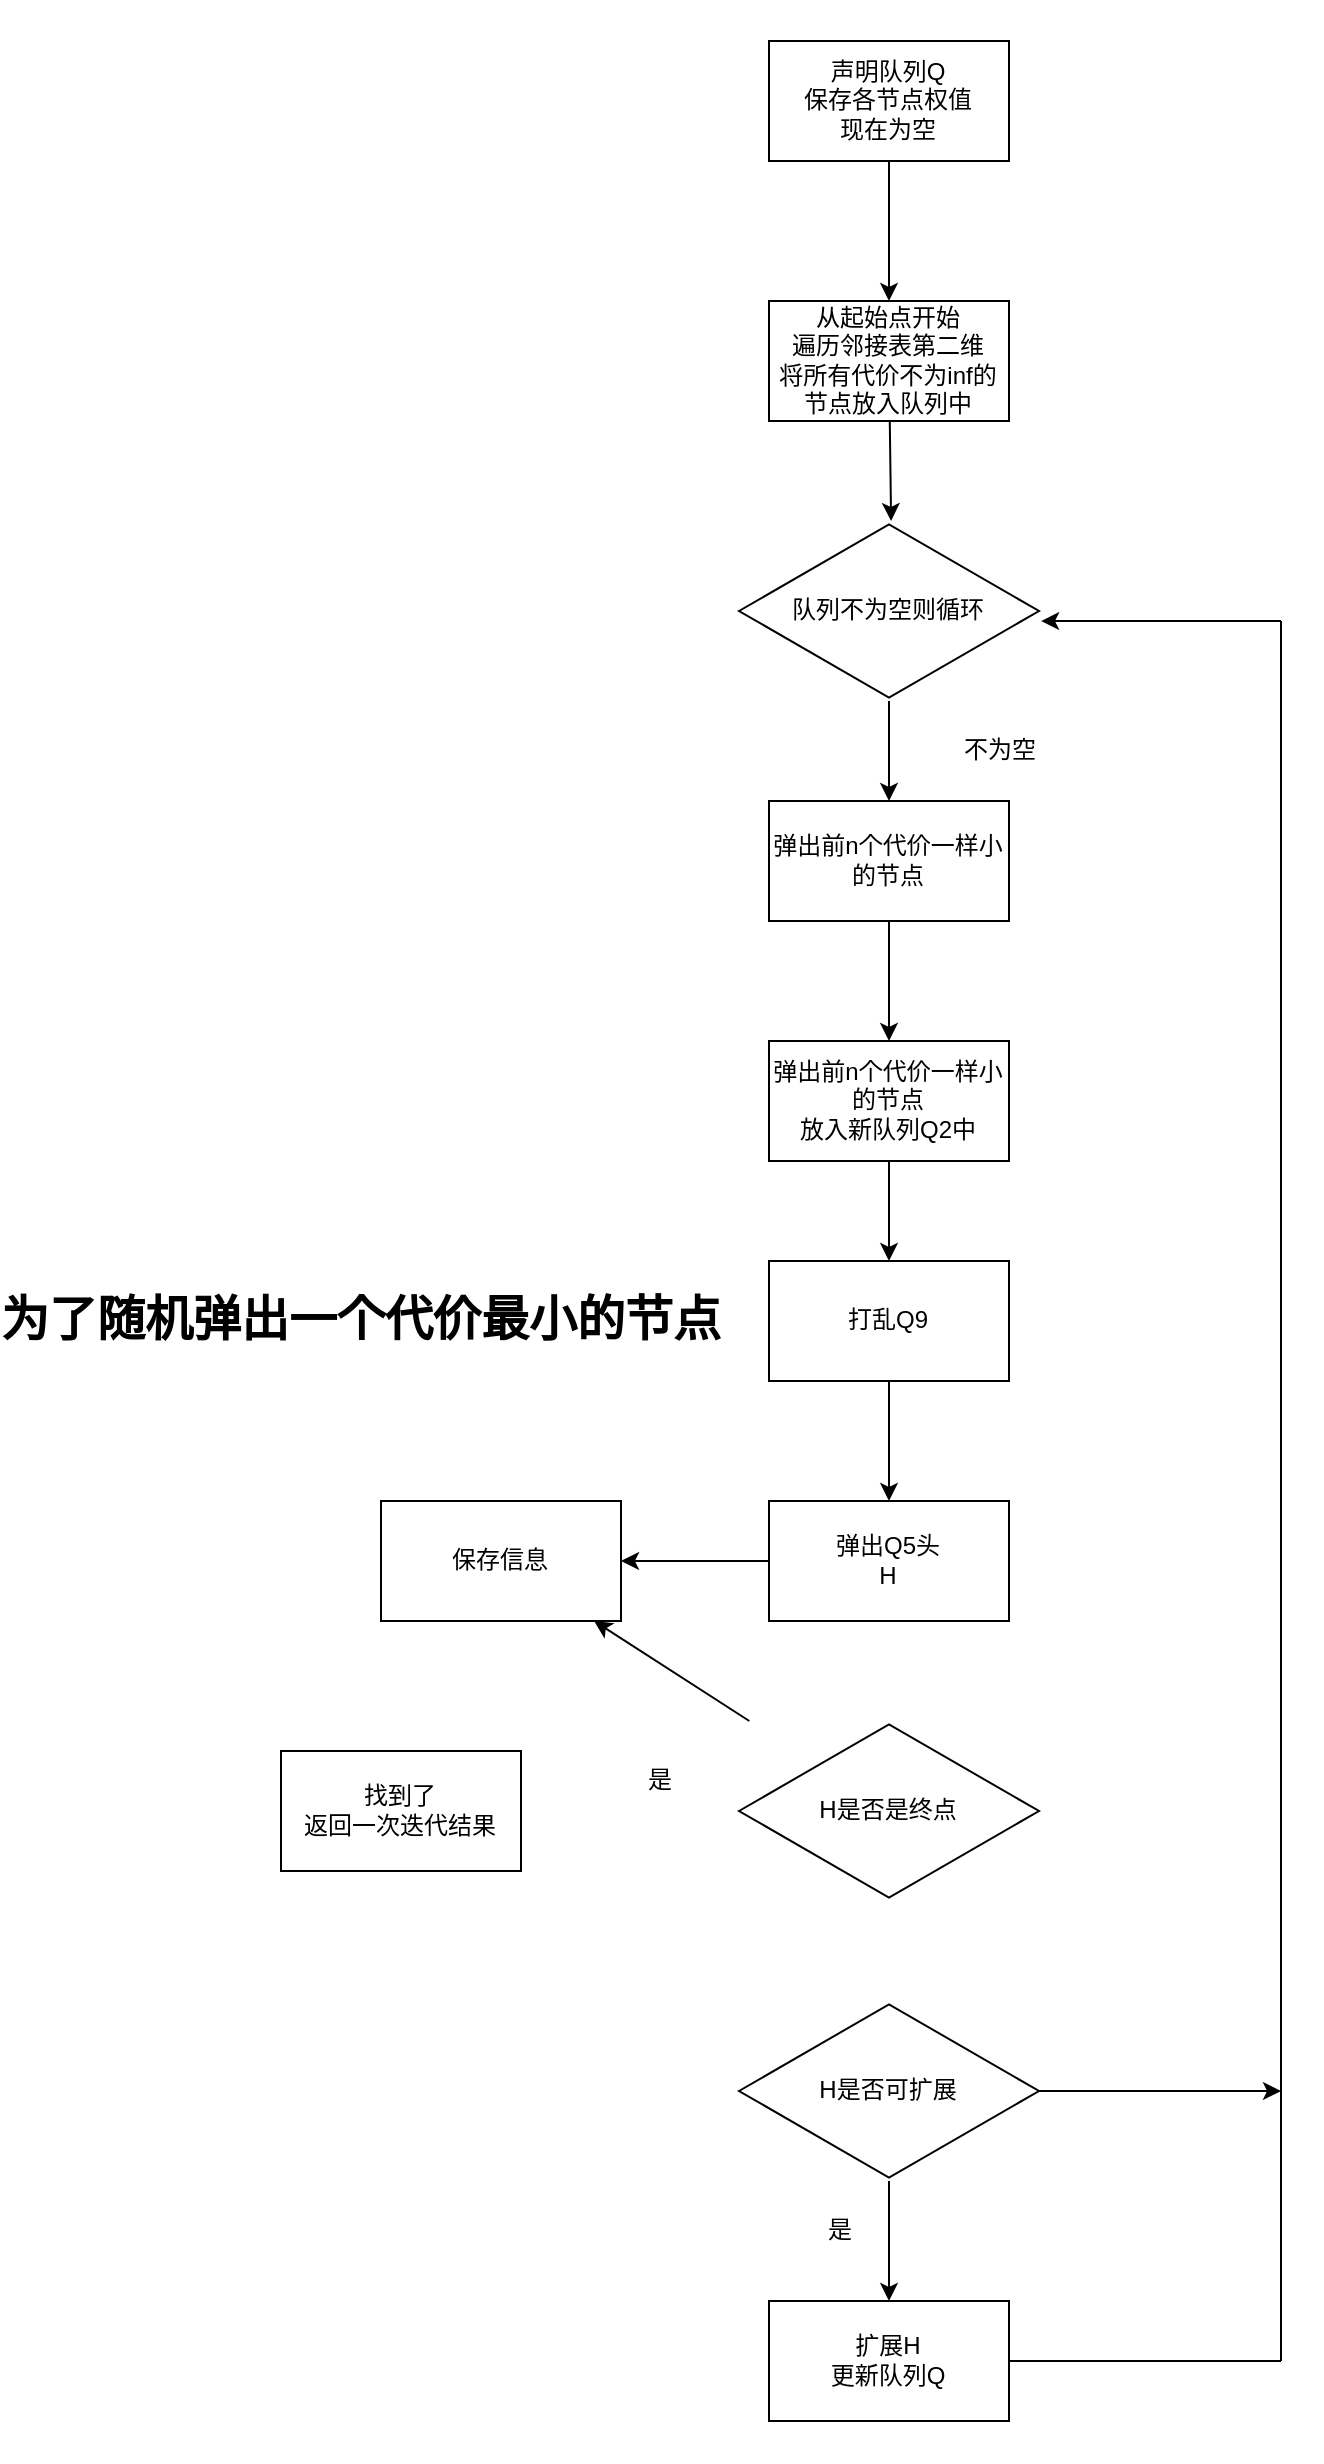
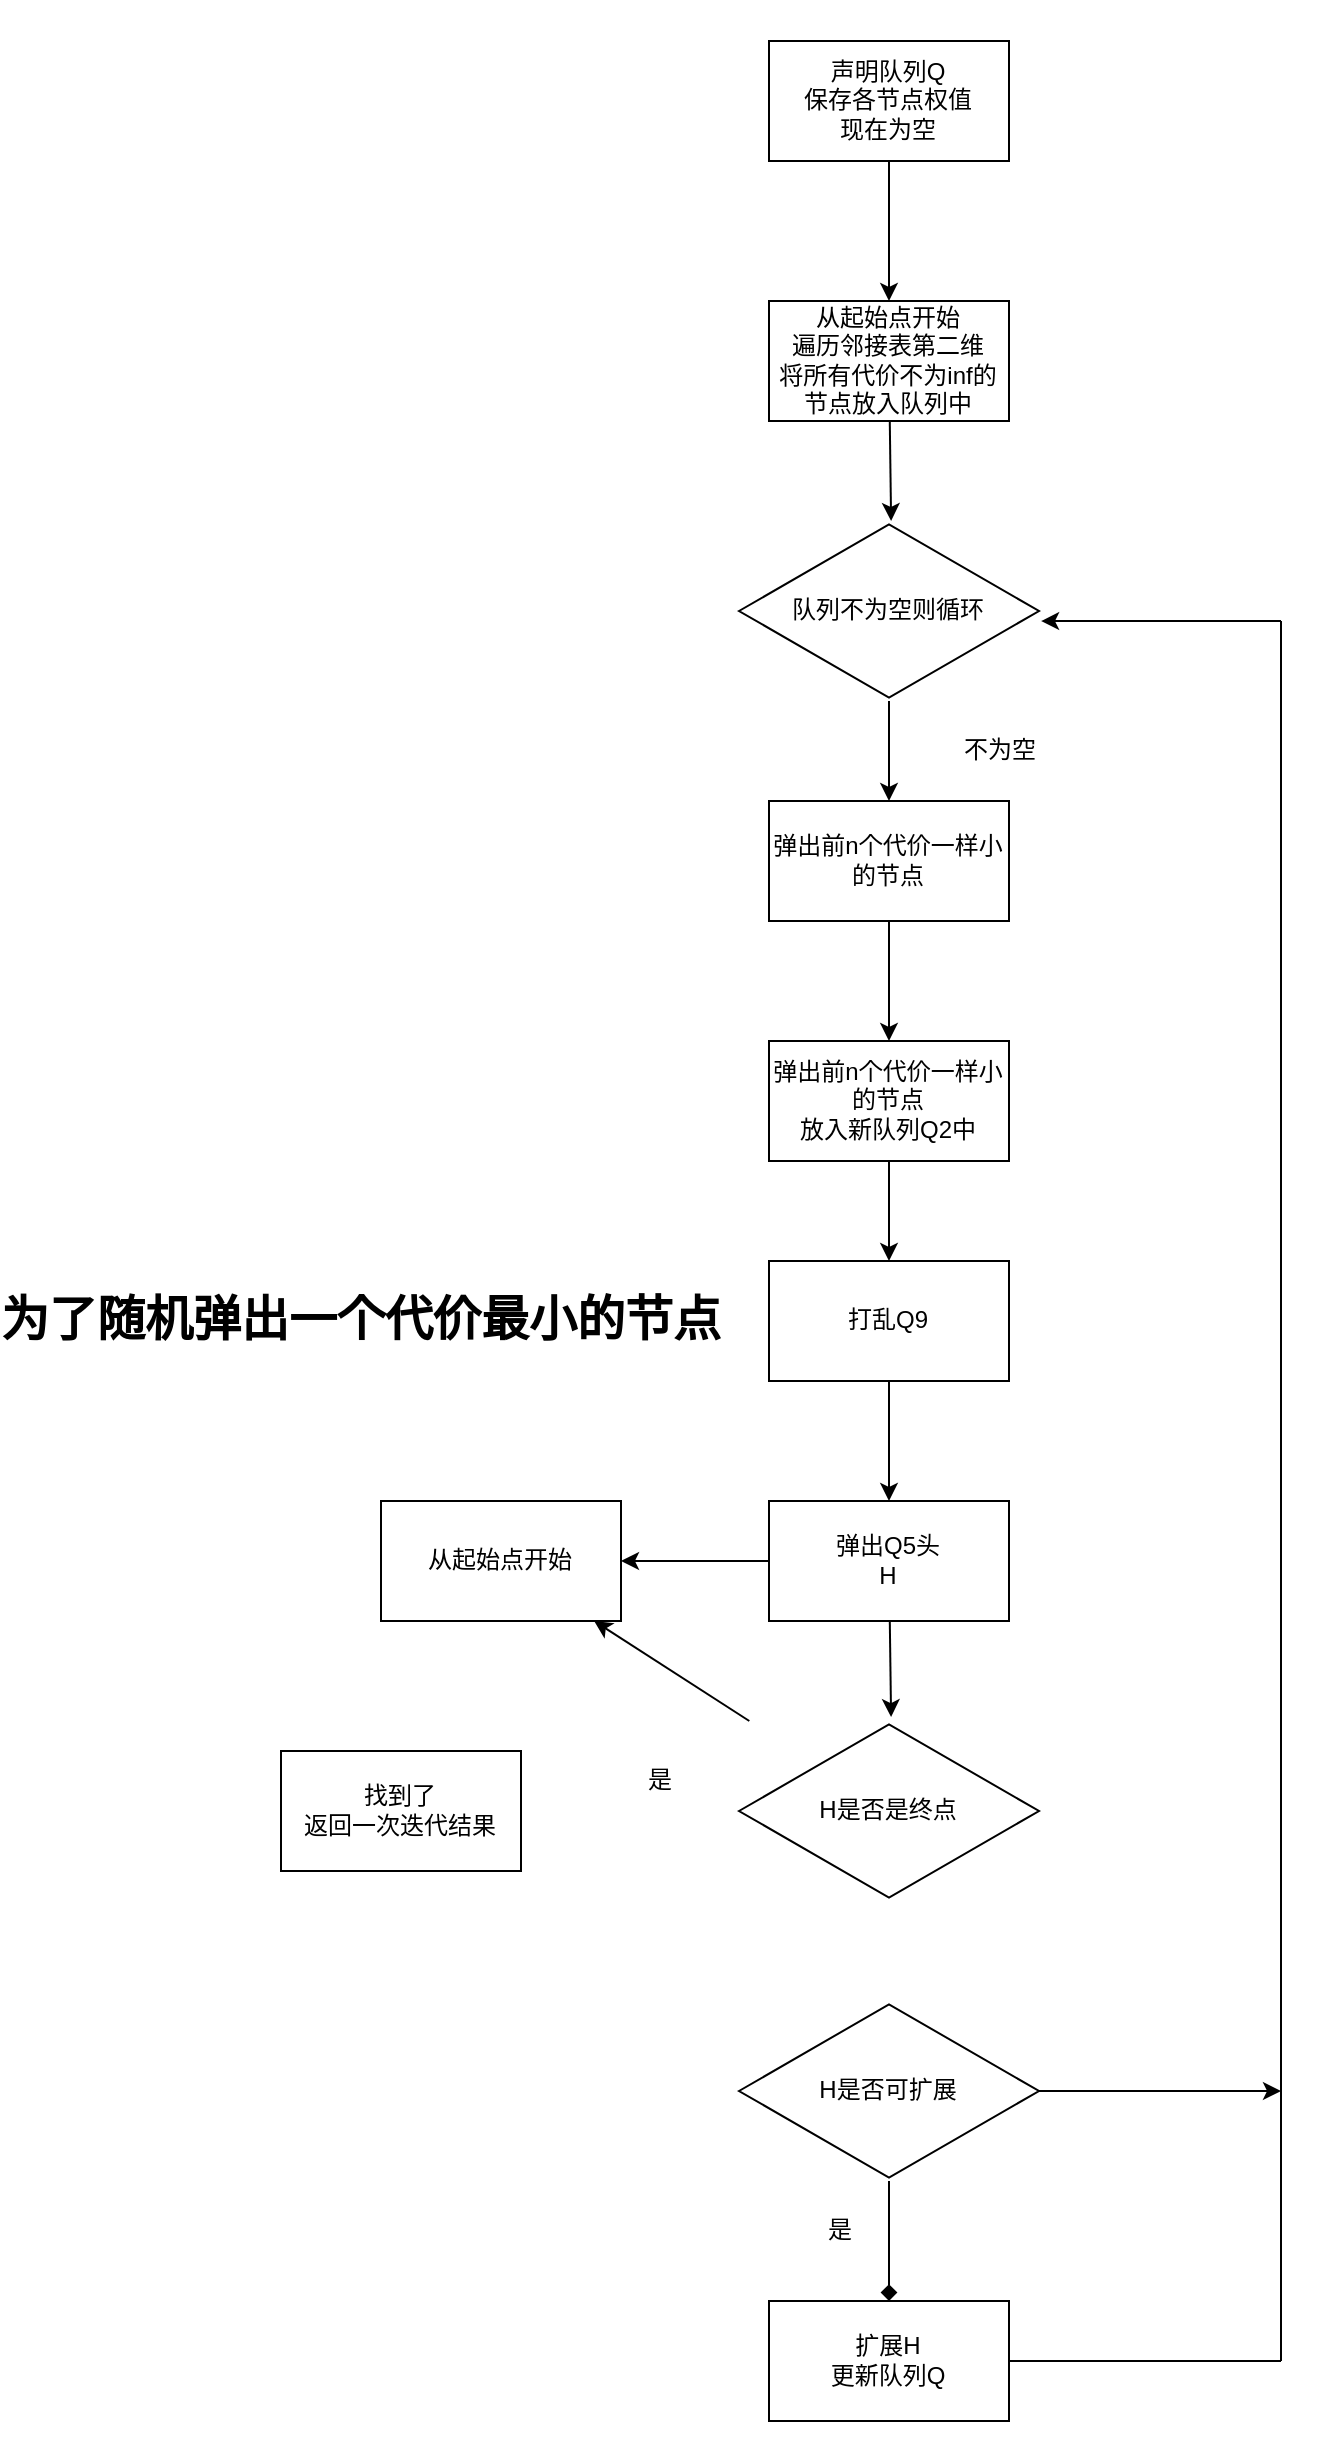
node "保存信息": label "保存信息" -> "从起始点开始"
edge "弹出Q5头 H" -> "H是否是终点": added
edge "H是否可扩展" -> "扩展H 更新队列Q": arrowhead classic -> diamond
